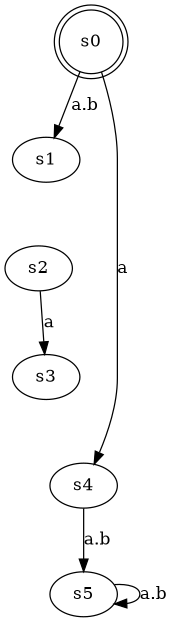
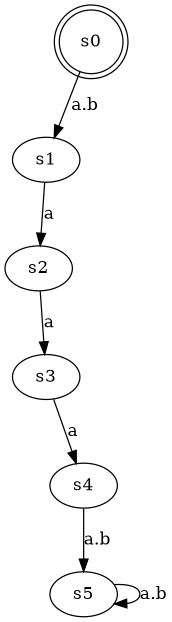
edge "s1" -> "s2": added, label "a"
edge "s0" -> "s4": now "s3" -> "s4"
